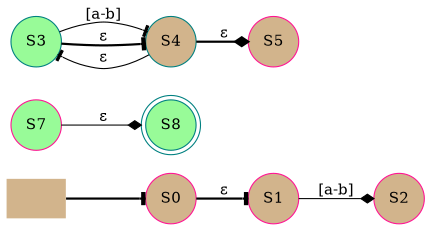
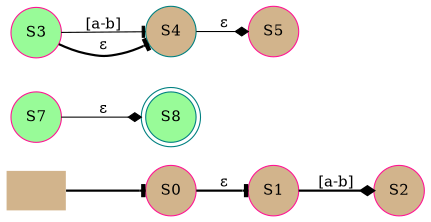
node "S3": color teal -> deeppink
edge "S4" -> "S5": style bold -> solid
edge "S4" -> "S3": removed, label "ε"
edge "S1" -> "S2": style solid -> bold
